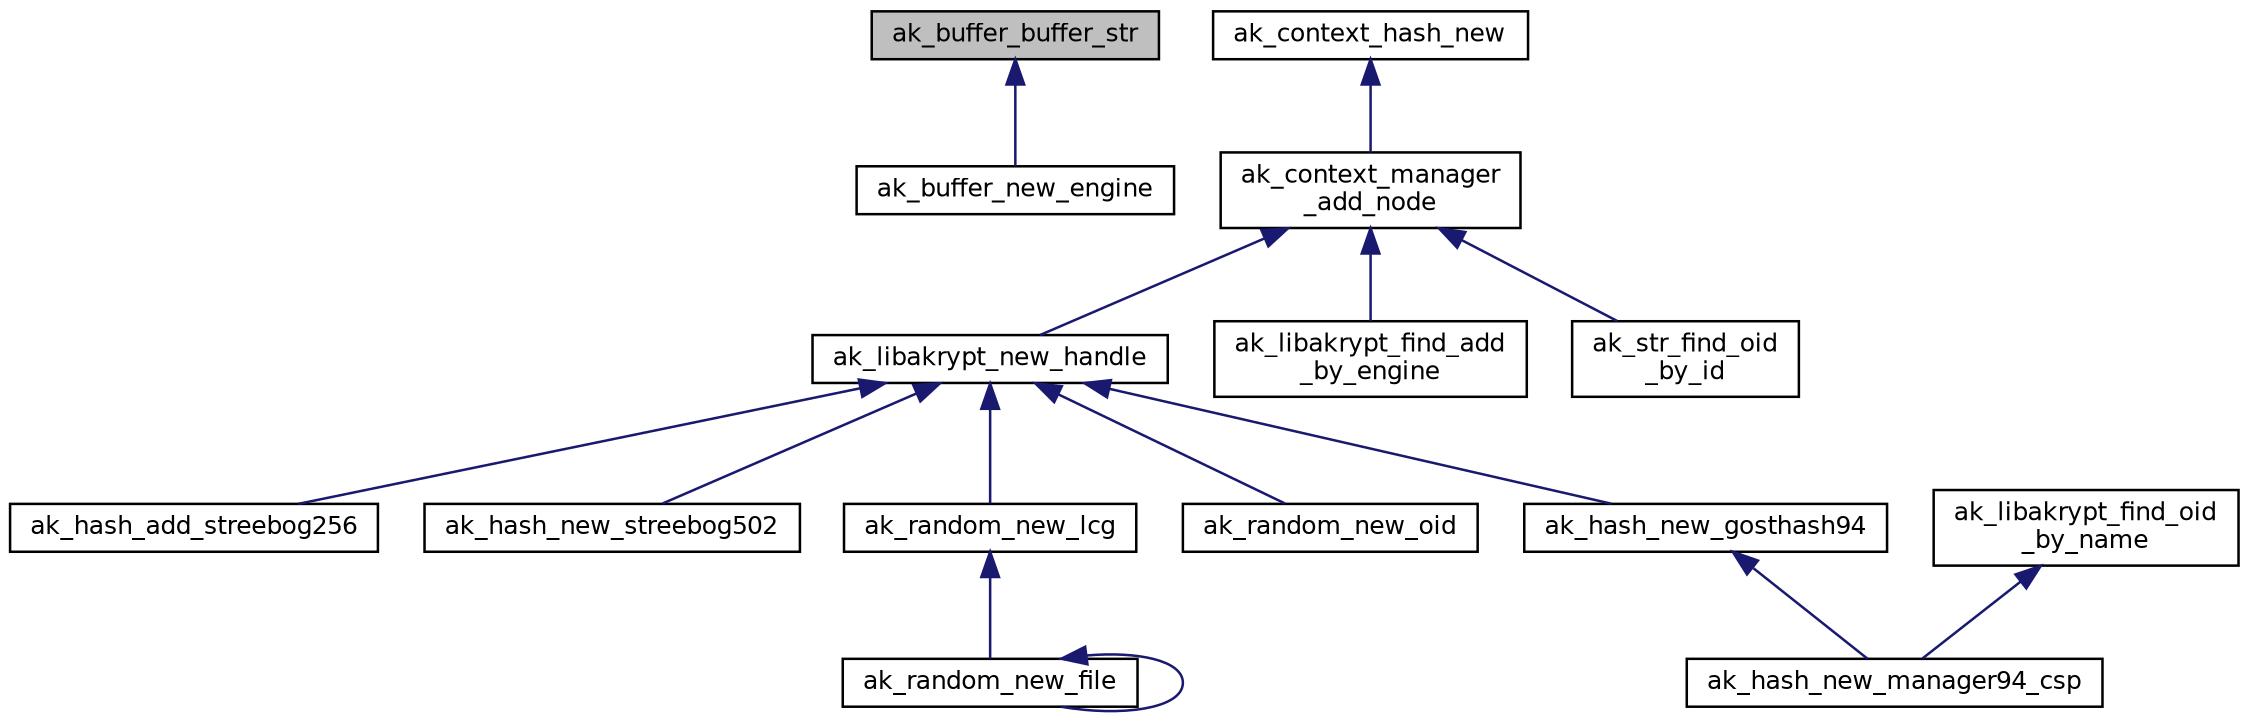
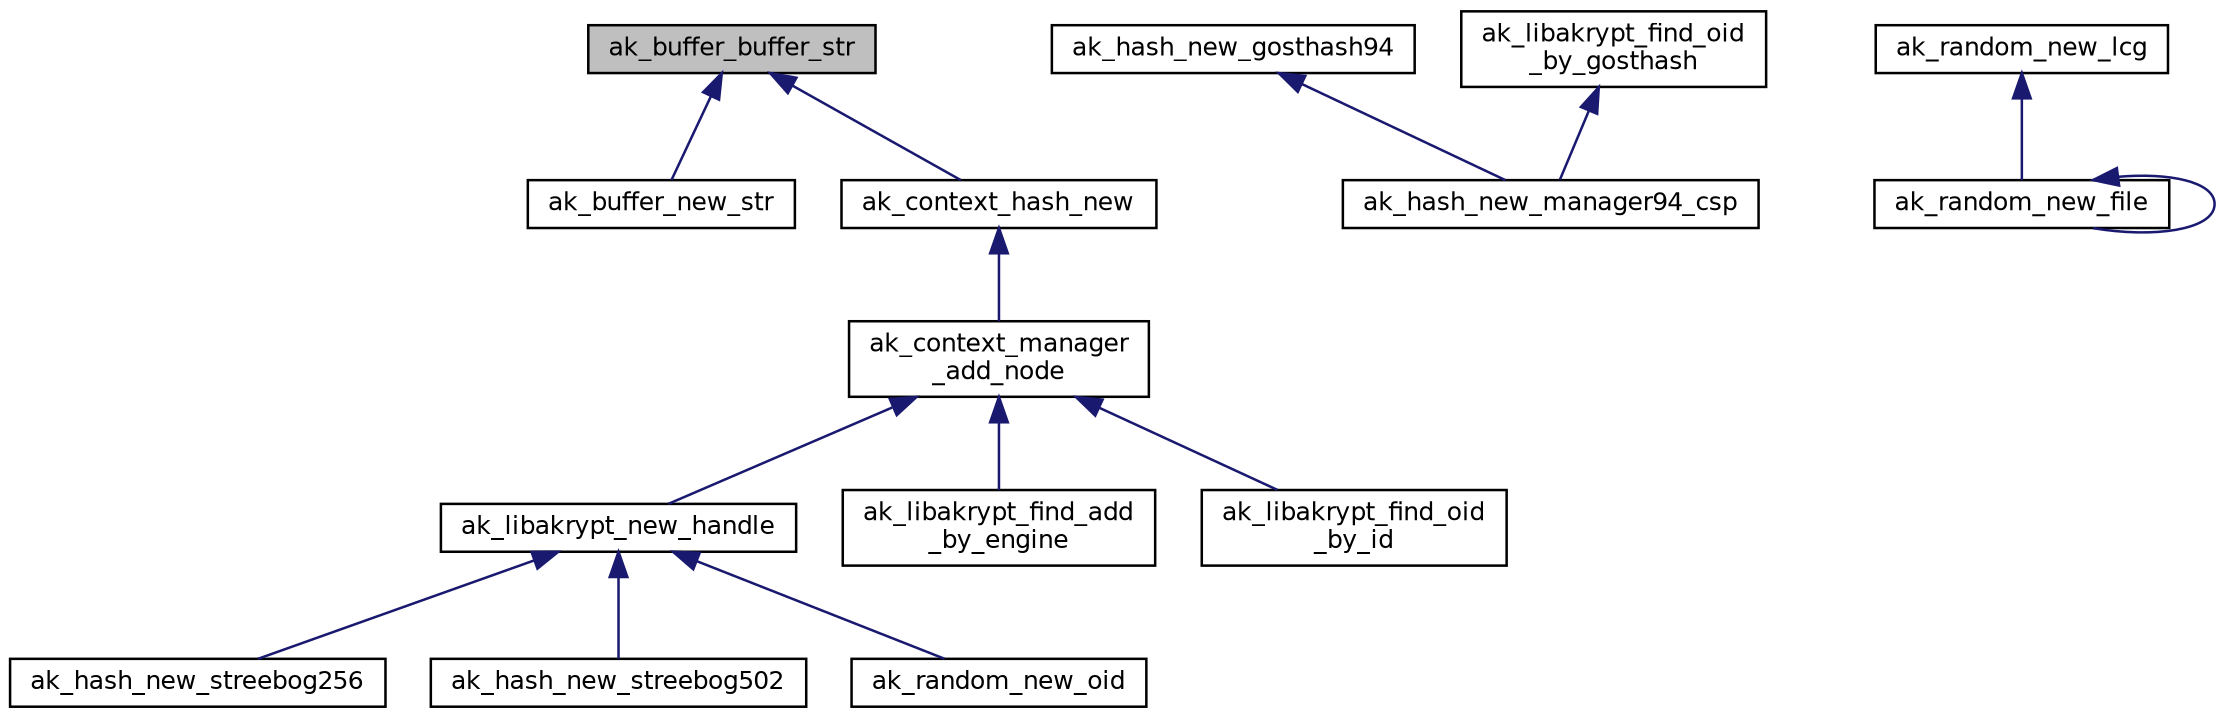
edge "ak_context_hash_new" -> "ak_buffer_buffer_str": added
node "ak_buffer_new_engine": label "ak_buffer_new_engine" -> "ak_buffer_new_str"
node "ak_str_find_oid _by_id": label "ak_str_find_oid _by_id" -> "ak_libakrypt_find_oid _by_id"
edge "ak_hash_new_gosthash94" -> "ak_libakrypt_new_handle": removed
edge "ak_random_new_lcg" -> "ak_libakrypt_new_handle": removed
node "ak_hash_add_streebog256": label "ak_hash_add_streebog256" -> "ak_hash_new_streebog256"
node "ak_libakrypt_find_oid _by_name": label "ak_libakrypt_find_oid _by_name" -> "ak_libakrypt_find_oid _by_gosthash"
